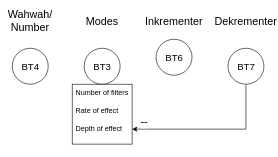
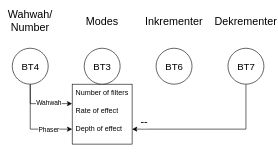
node "BT6": moved (174, 57) -> (174, 66)
edge "BT4" -> "Rate of effect": added, label "Wahwah"
edge "BT4" -> "Depth of effect": added, label "Phaser"
